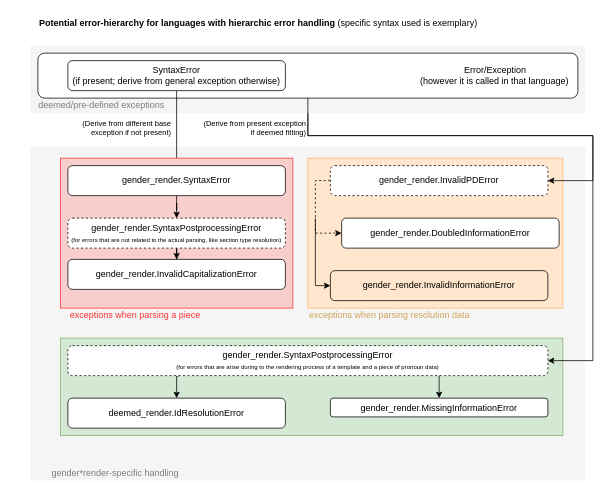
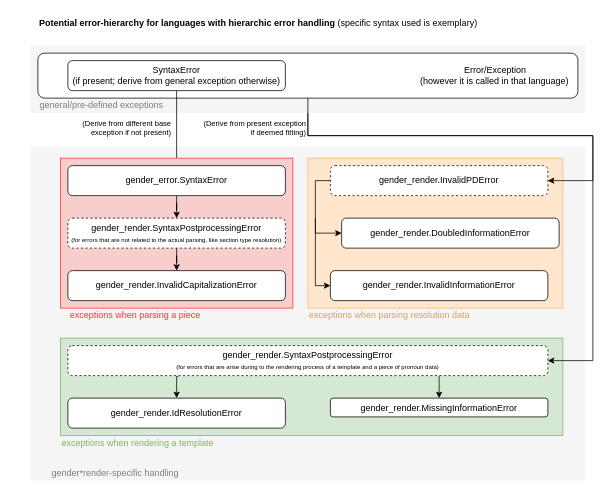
node "deemed/pre-defined exceptions": label "deemed/pre-defined exceptions" -> "general/pre-defined exceptions"
node "gender_render.SyntaxError": label "gender_render.SyntaxError" -> "gender_error.SyntaxError"
edge "gender_render.InvalidPDError" -> "gender_render.DoubledInformationError": style dashed -> solid
node "gender_render.InvalidCapitalizationError": moved (177, 274) -> (177, 285)
node "gender_render.InvalidInformationError": fillcolor #ffe6cc -> #ffffff
node "deemed_render.IdResolutionError": label "deemed_render.IdResolutionError" -> "gender_render.IdResolutionError"
node "exceptions when rendering a template": added
